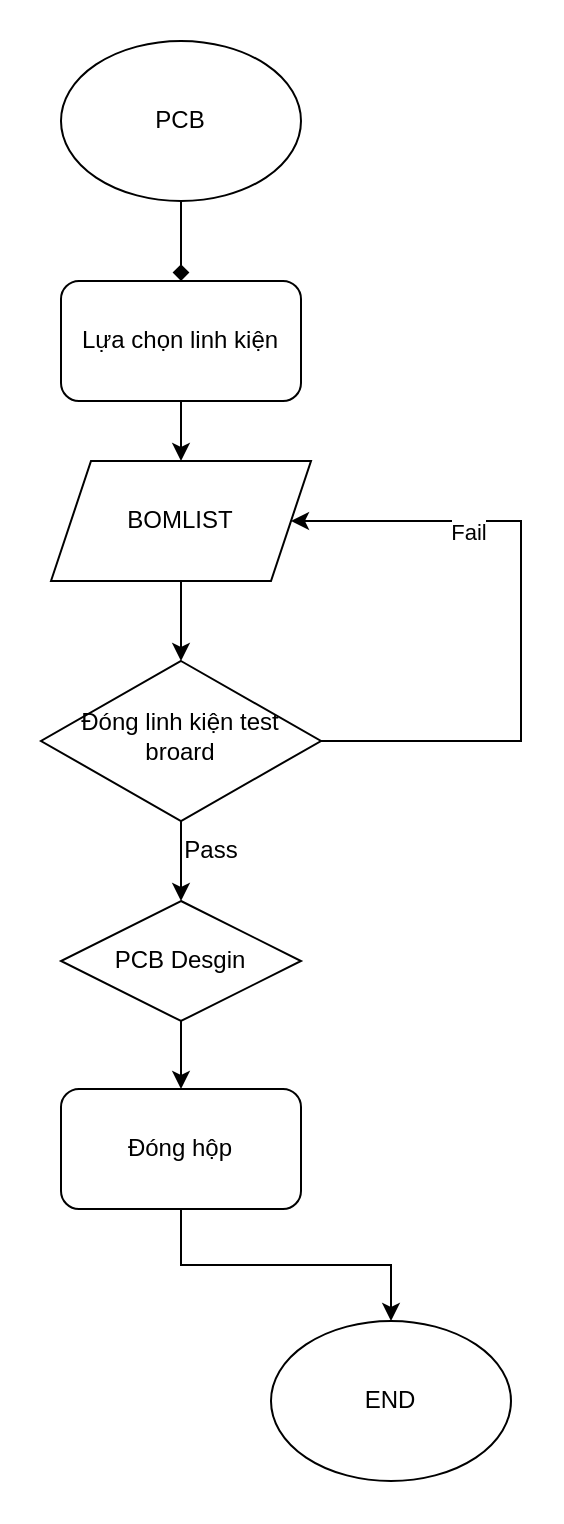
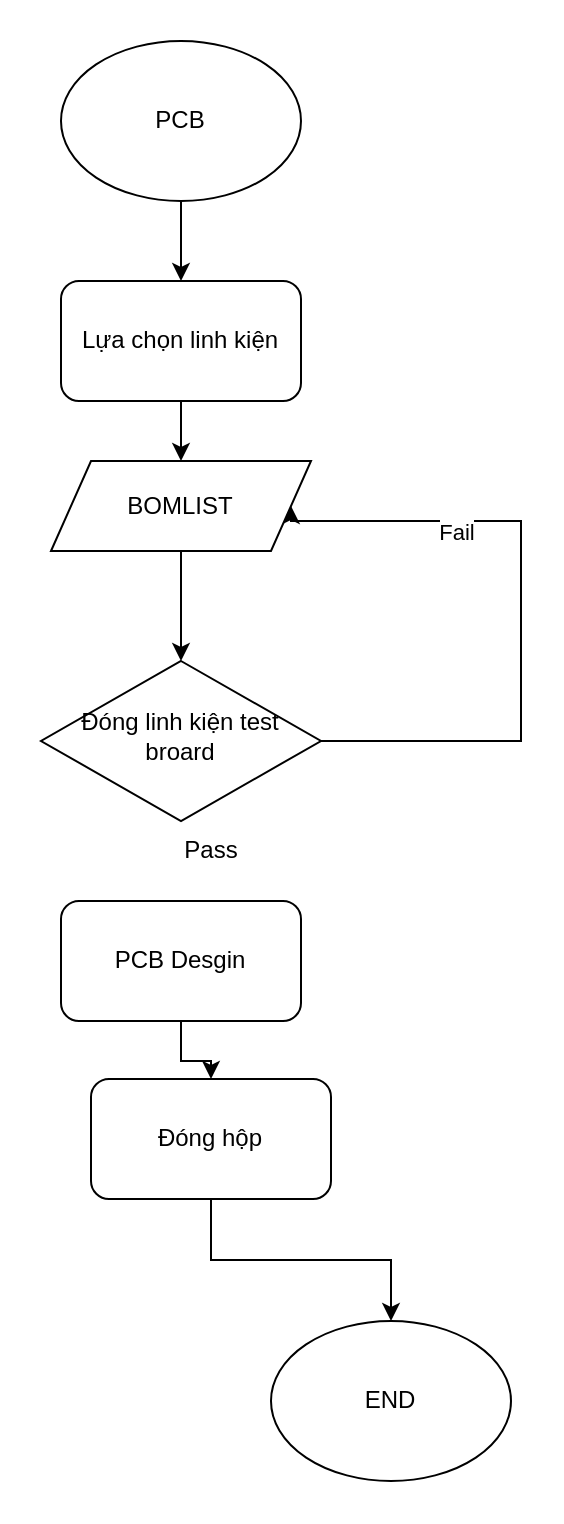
edge "PCB" -> "Lựa chọn linh kiện": arrowhead diamond -> classic
node "BOMLIST": size 260x120 -> 260x90
edge "Đóng linh kiện test broard" -> "PCB Desgin": removed
node "PCB Desgin": shape diamond -> rounded rectangle
node "Đóng hộp": moved (181, 1149) -> (211, 1139)
